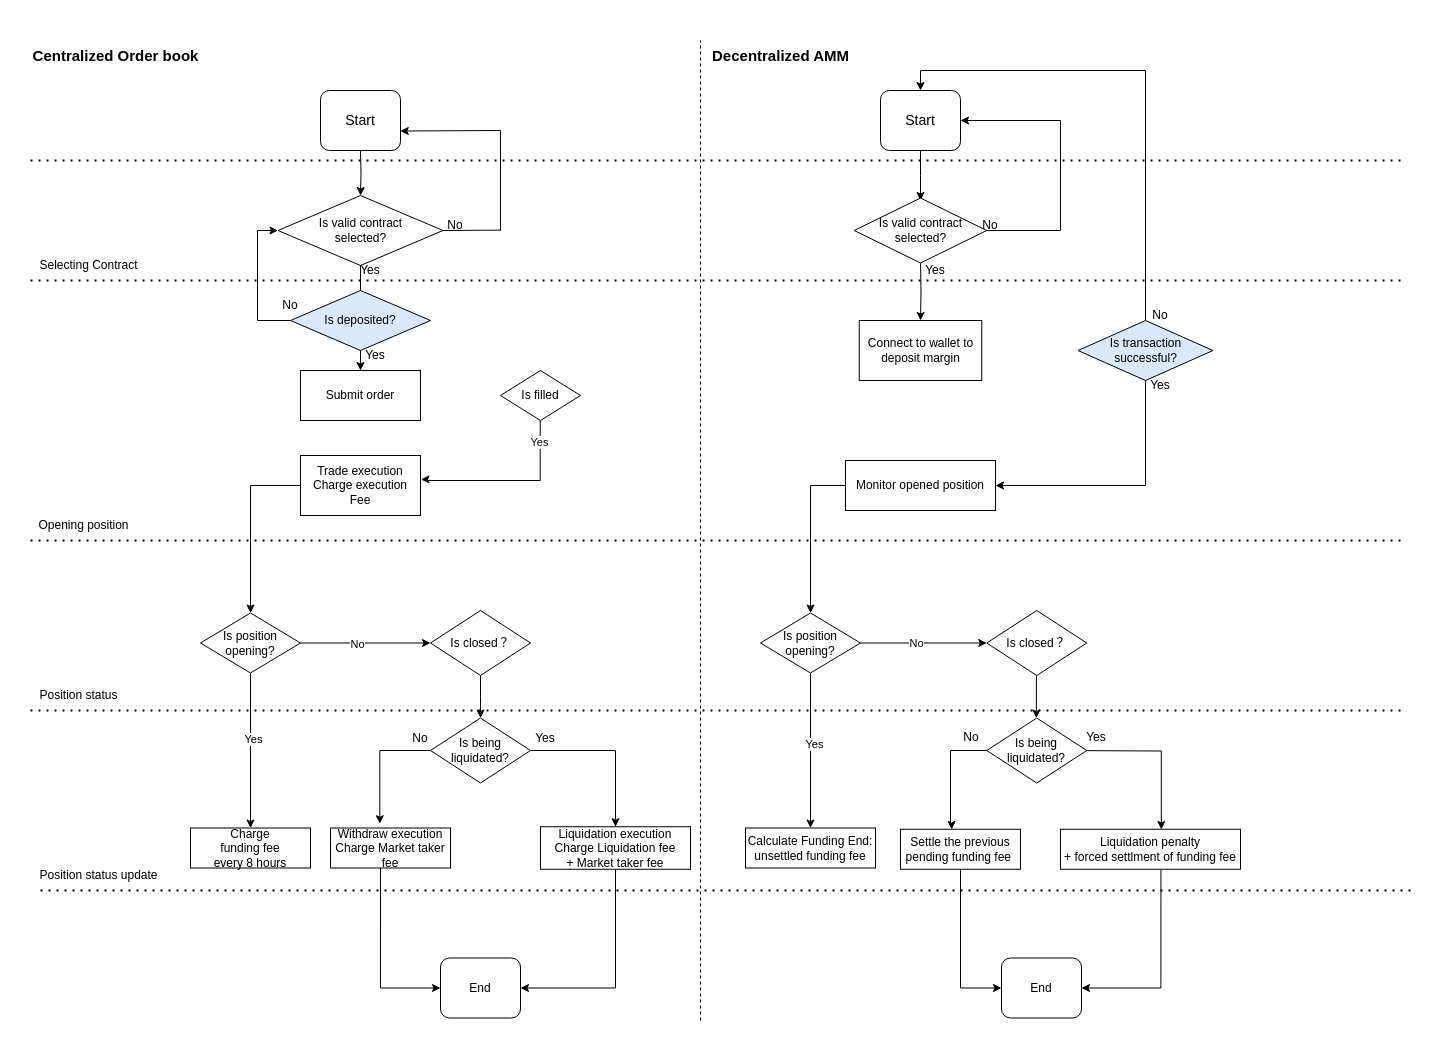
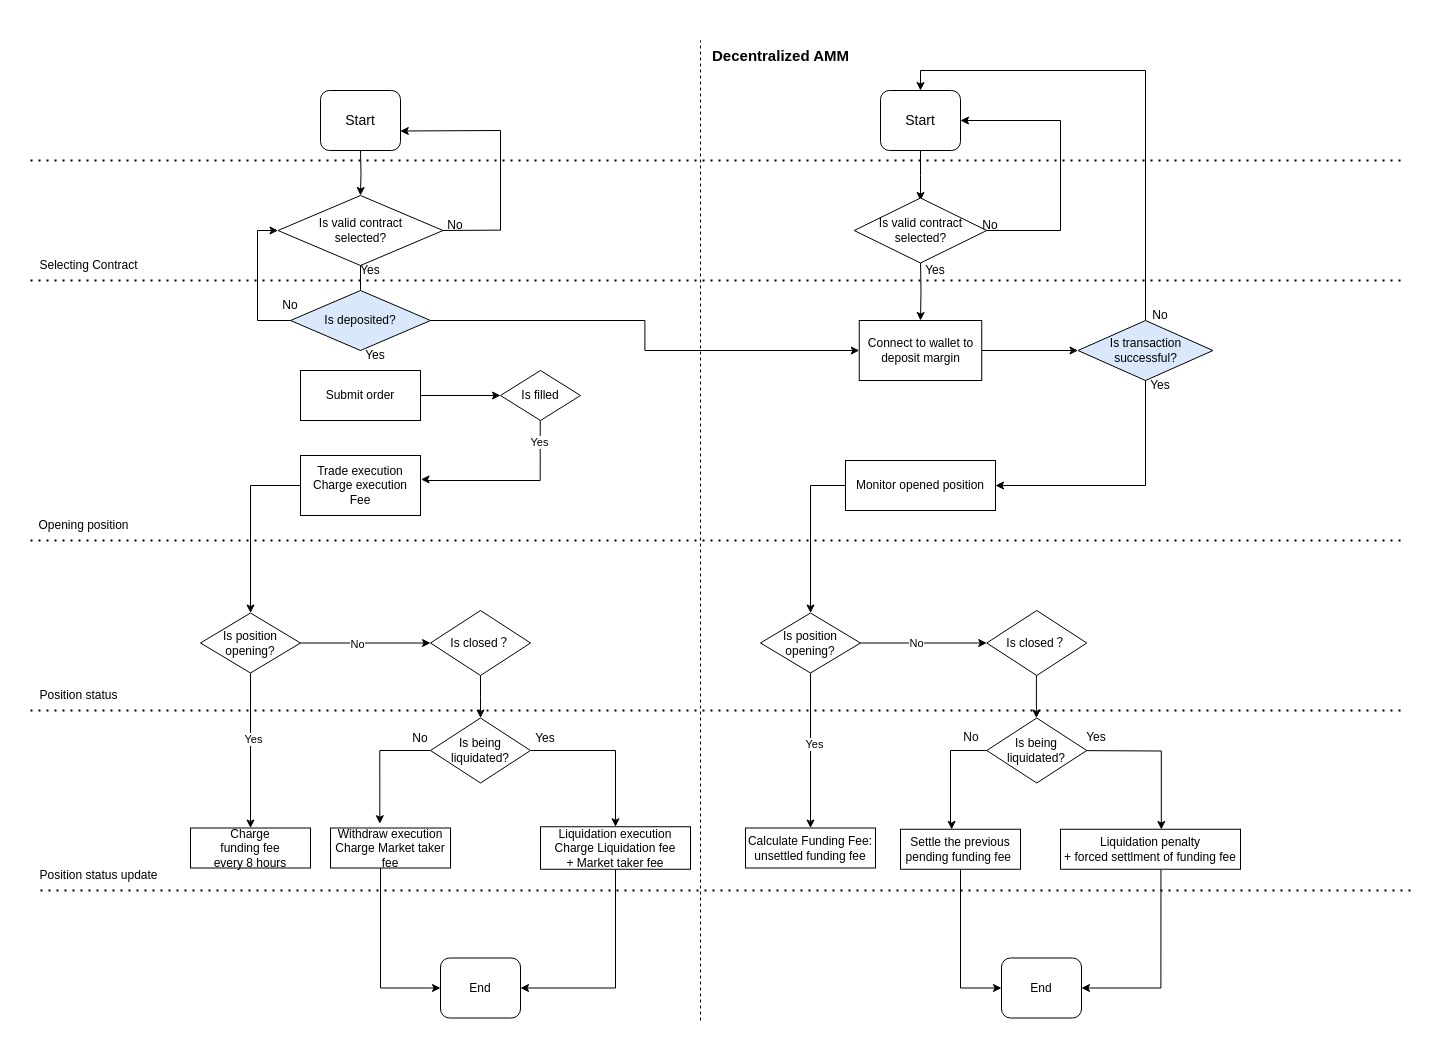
node "Centralized Order book": removed
edge "Connect to wallet to deposit margin" -> "Is transaction successful?": added
edge "Is deposited?" -> "Submit order": now "Is deposited?" -> "Connect to wallet to deposit margin"
edge "Submit order" -> "Is filled": added
node "Calculate Funding End: unsettled funding fee": label "Calculate Funding End: unsettled funding fee" -> "Calculate Funding Fee: unsettled funding fee"
